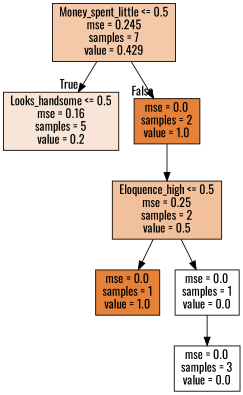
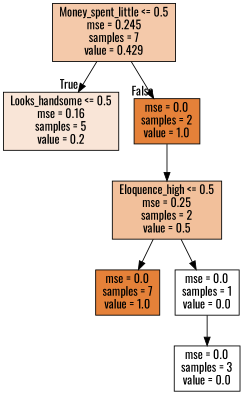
node "mse = 0.0 samples = 1 value = 1.0": label "mse = 0.0 samples = 1 value = 1.0" -> "mse = 0.0 samples = 7 value = 1.0"
